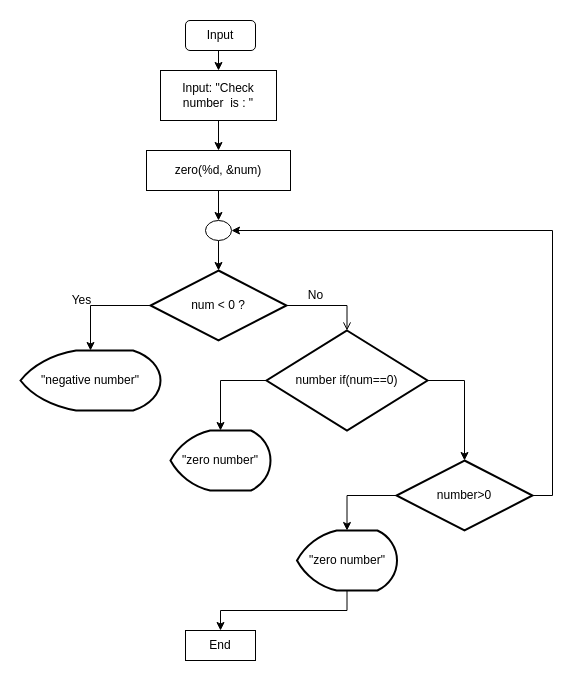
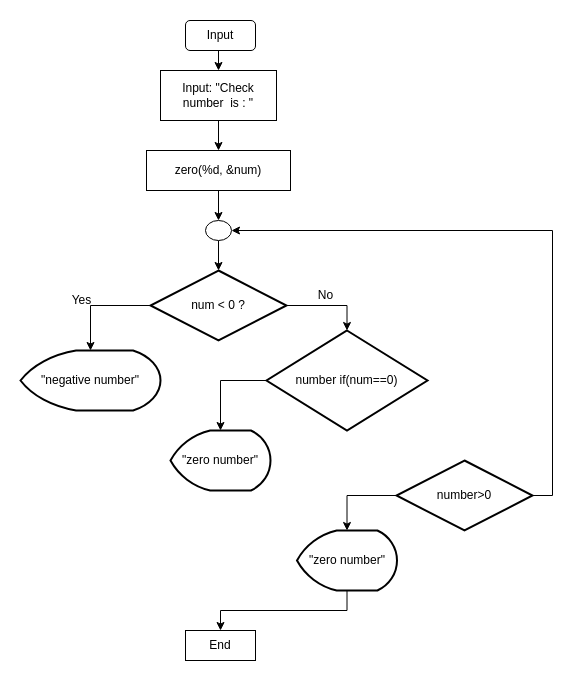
node "No": moved (316, 296) -> (326, 296)
edge "num < 0 ?" -> "number if(num==0)": arrowhead open -> classic
edge "number if(num==0)" -> "number>0": removed
